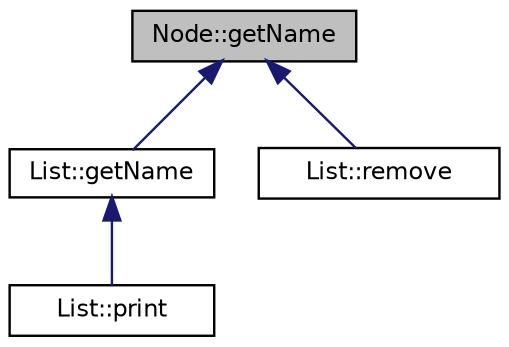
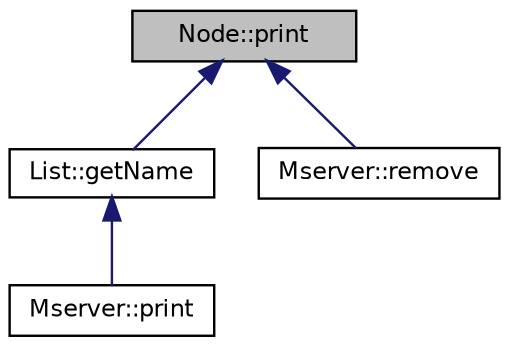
node "Node::getName": label "Node::getName" -> "Node::print"
node "List::remove": label "List::remove" -> "Mserver::remove"
node "List::print": label "List::print" -> "Mserver::print"
